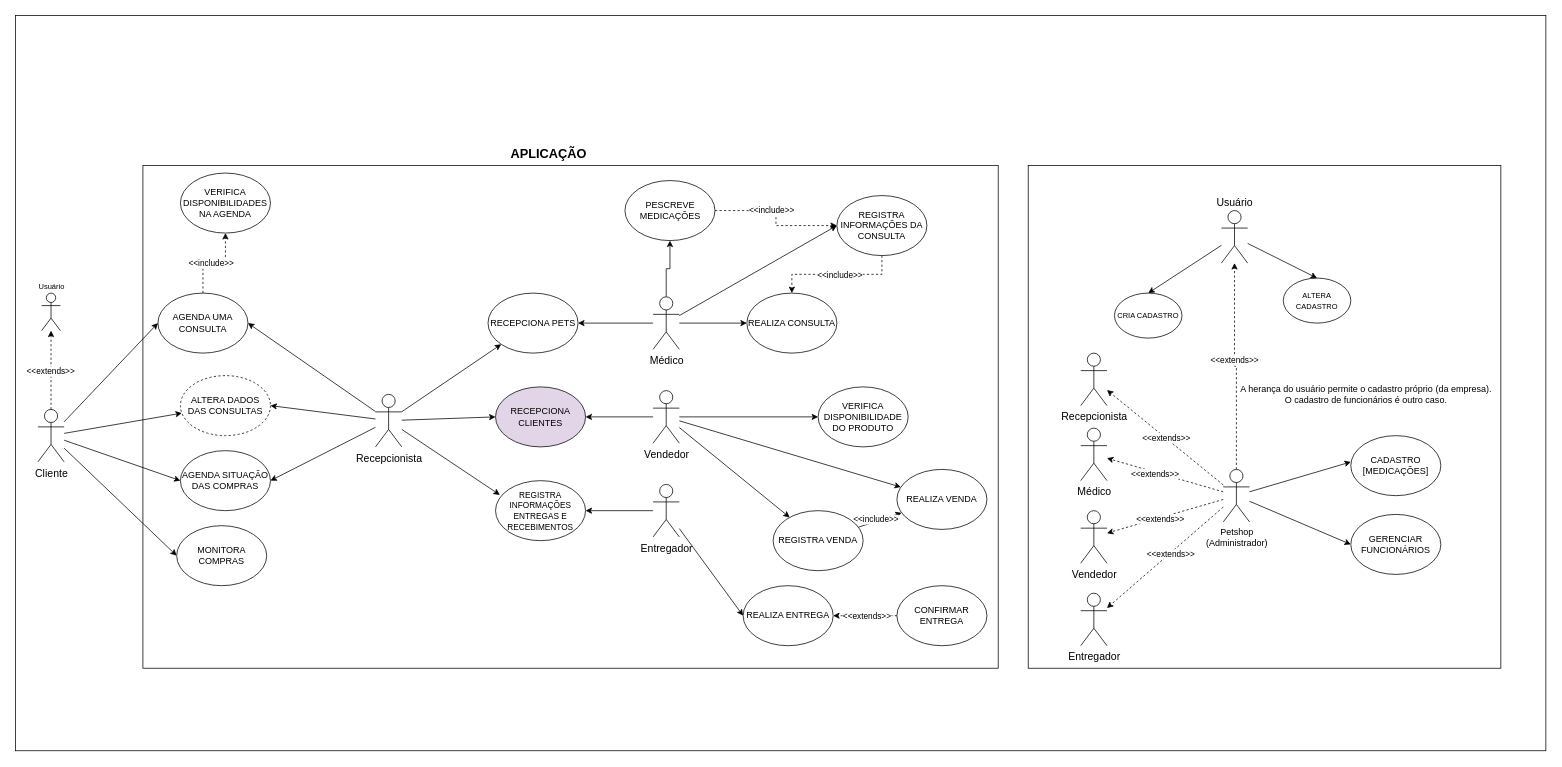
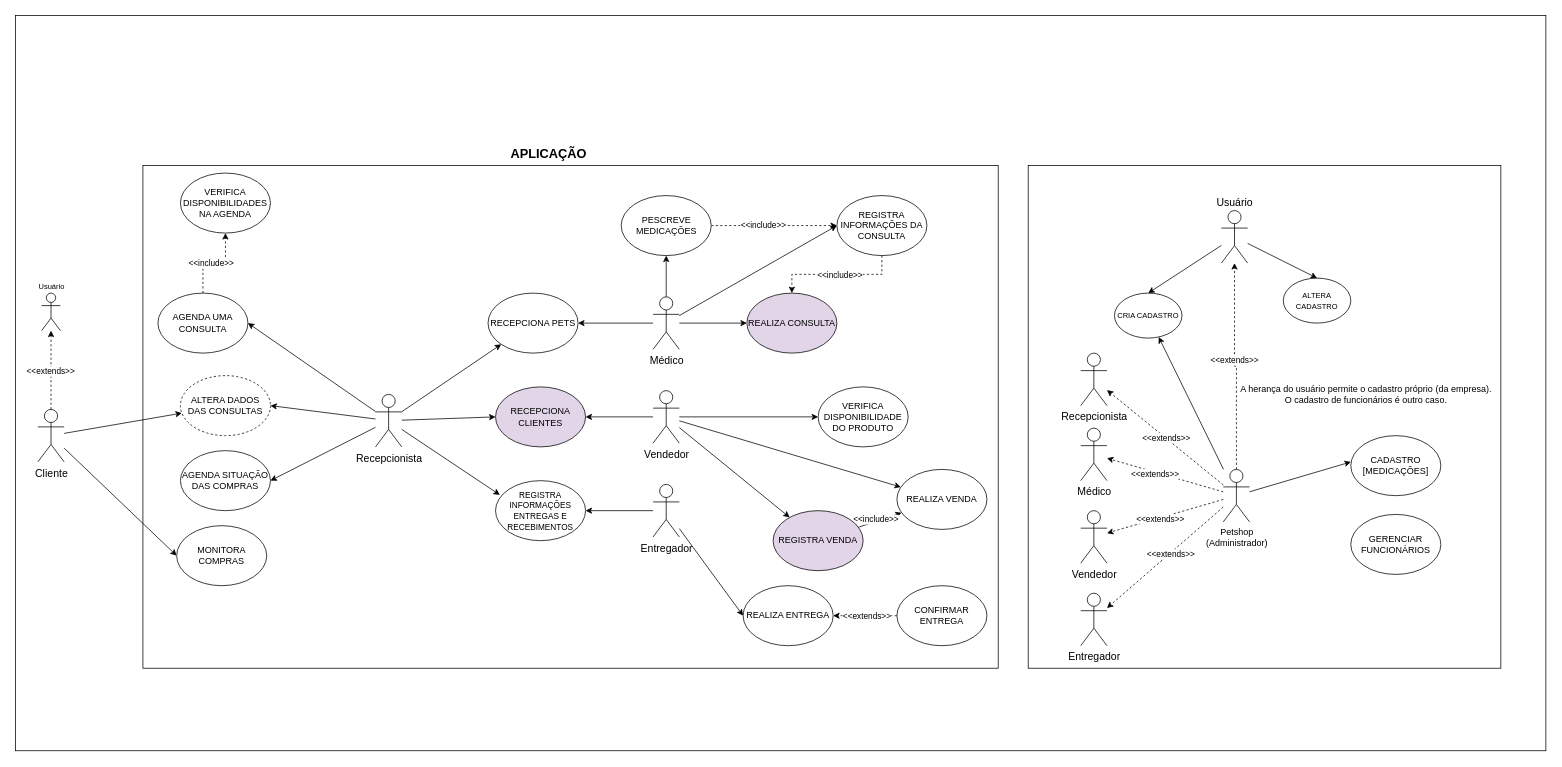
node "PESCREVE MEDICAÇÕES": moved (670, 210) -> (666, 225)
node "REALIZA CONSULTA": fillcolor #ffffff -> #e1d5e7
edge "Cliente" -> "AGENDA UMA CONSULTA": removed
edge "Cliente" -> "AGENDA SITUAÇÃO DAS COMPRAS": removed
edge "Petshop (Administrador)" -> "GERENCIAR FUNCIONÁRIOS": now "Petshop (Administrador)" -> "CRIA CADASTRO"
node "REGISTRA VENDA": fillcolor #ffffff -> #e1d5e7
